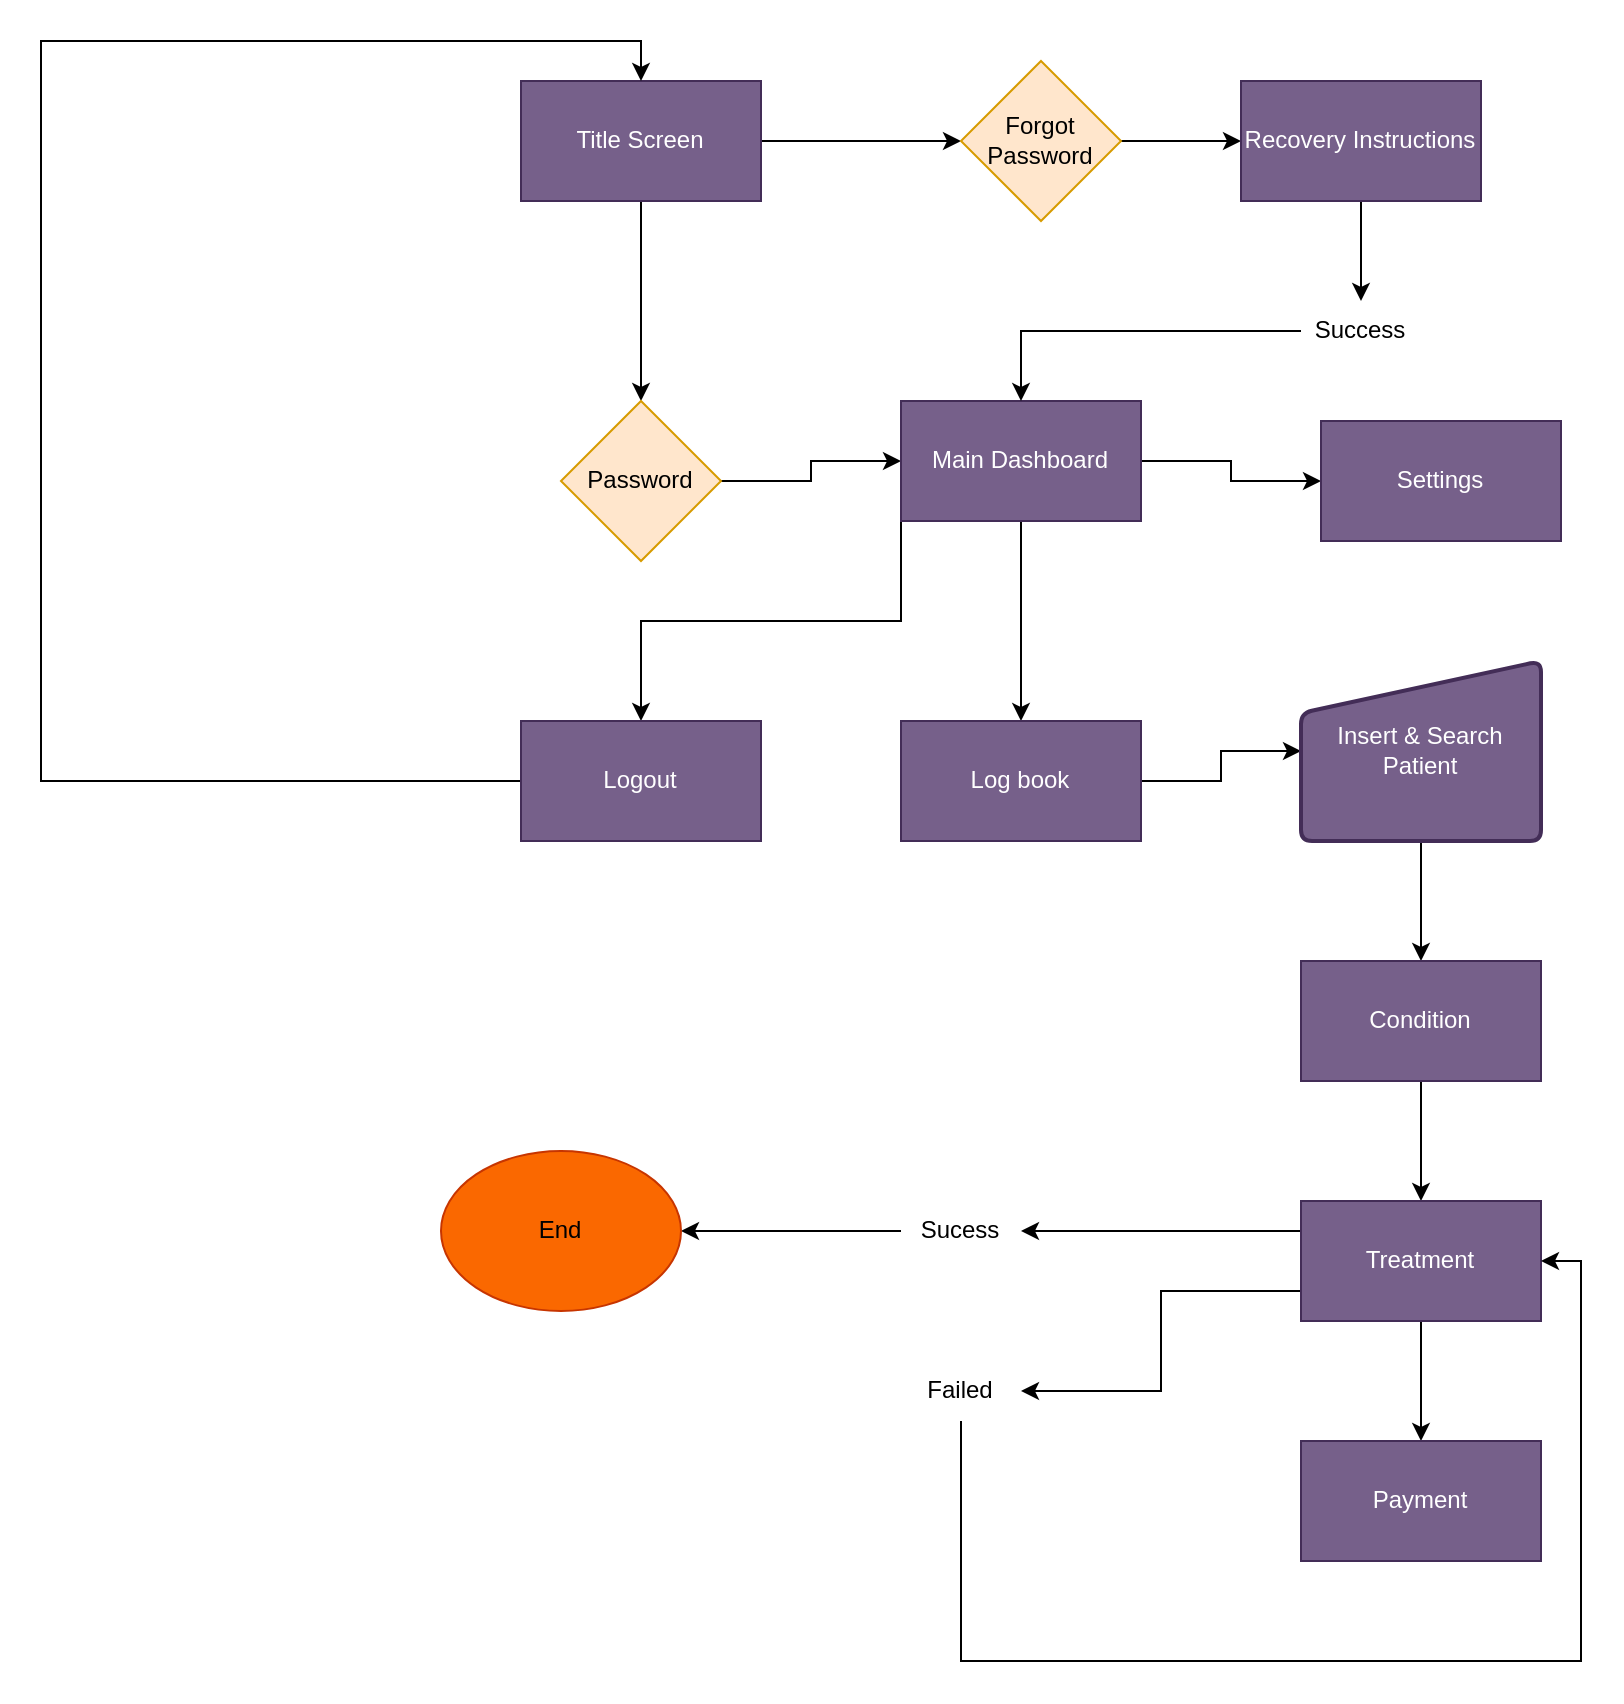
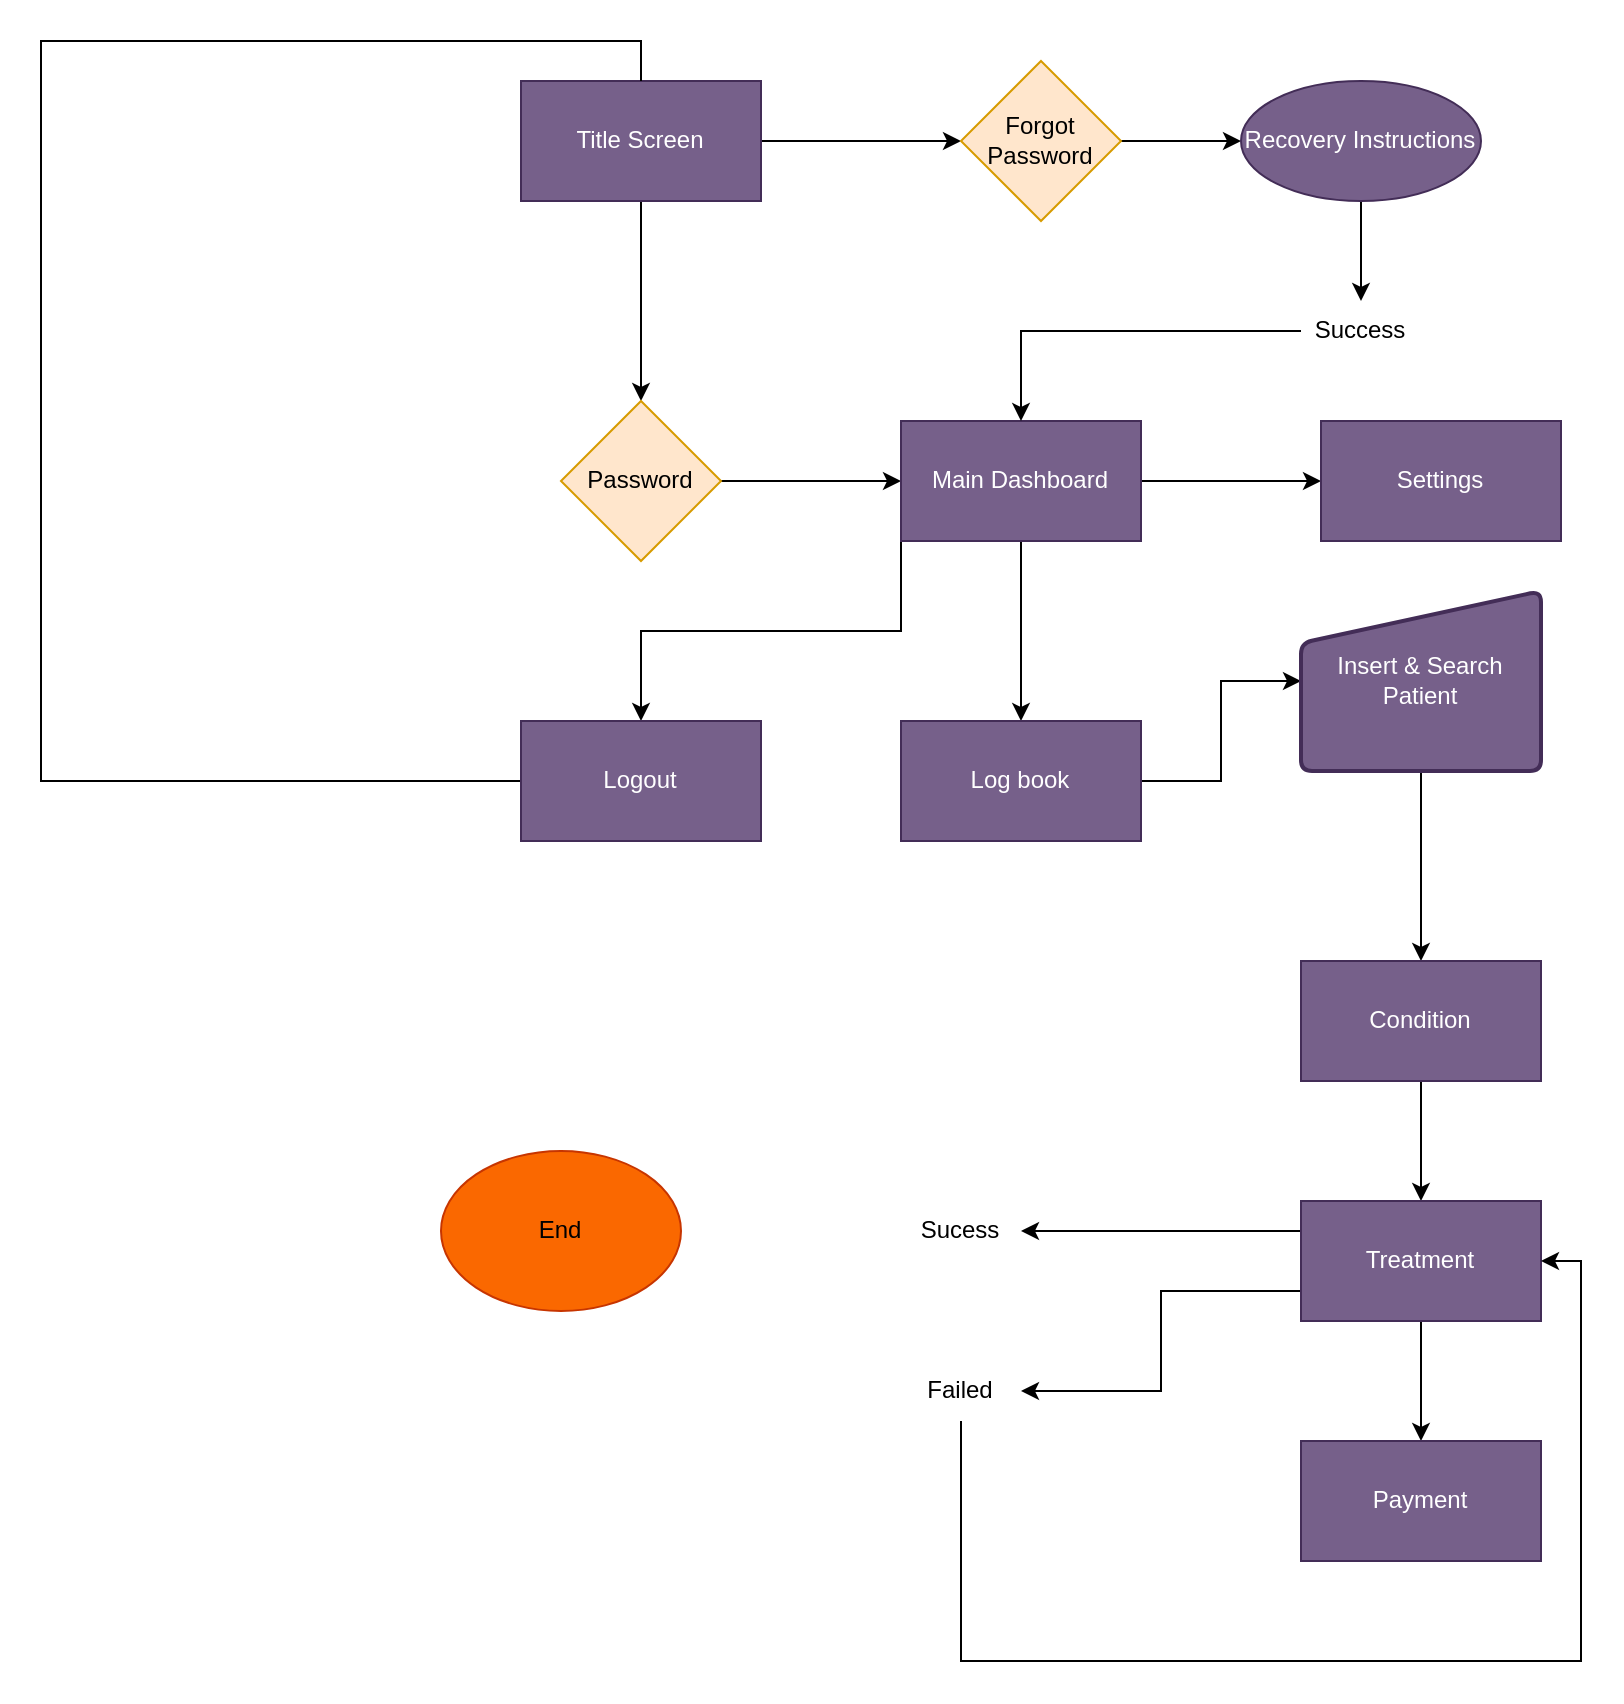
edge "Logout" -> "Title Screen": arrowhead classic -> none
node "Recovery Instructions": shape rectangle -> ellipse
node "Main Dashboard": moved (1021, 461) -> (1021, 481)
node "Insert & Search Patient": moved (1421, 751) -> (1421, 681)
edge "Sucess" -> "End": removed
